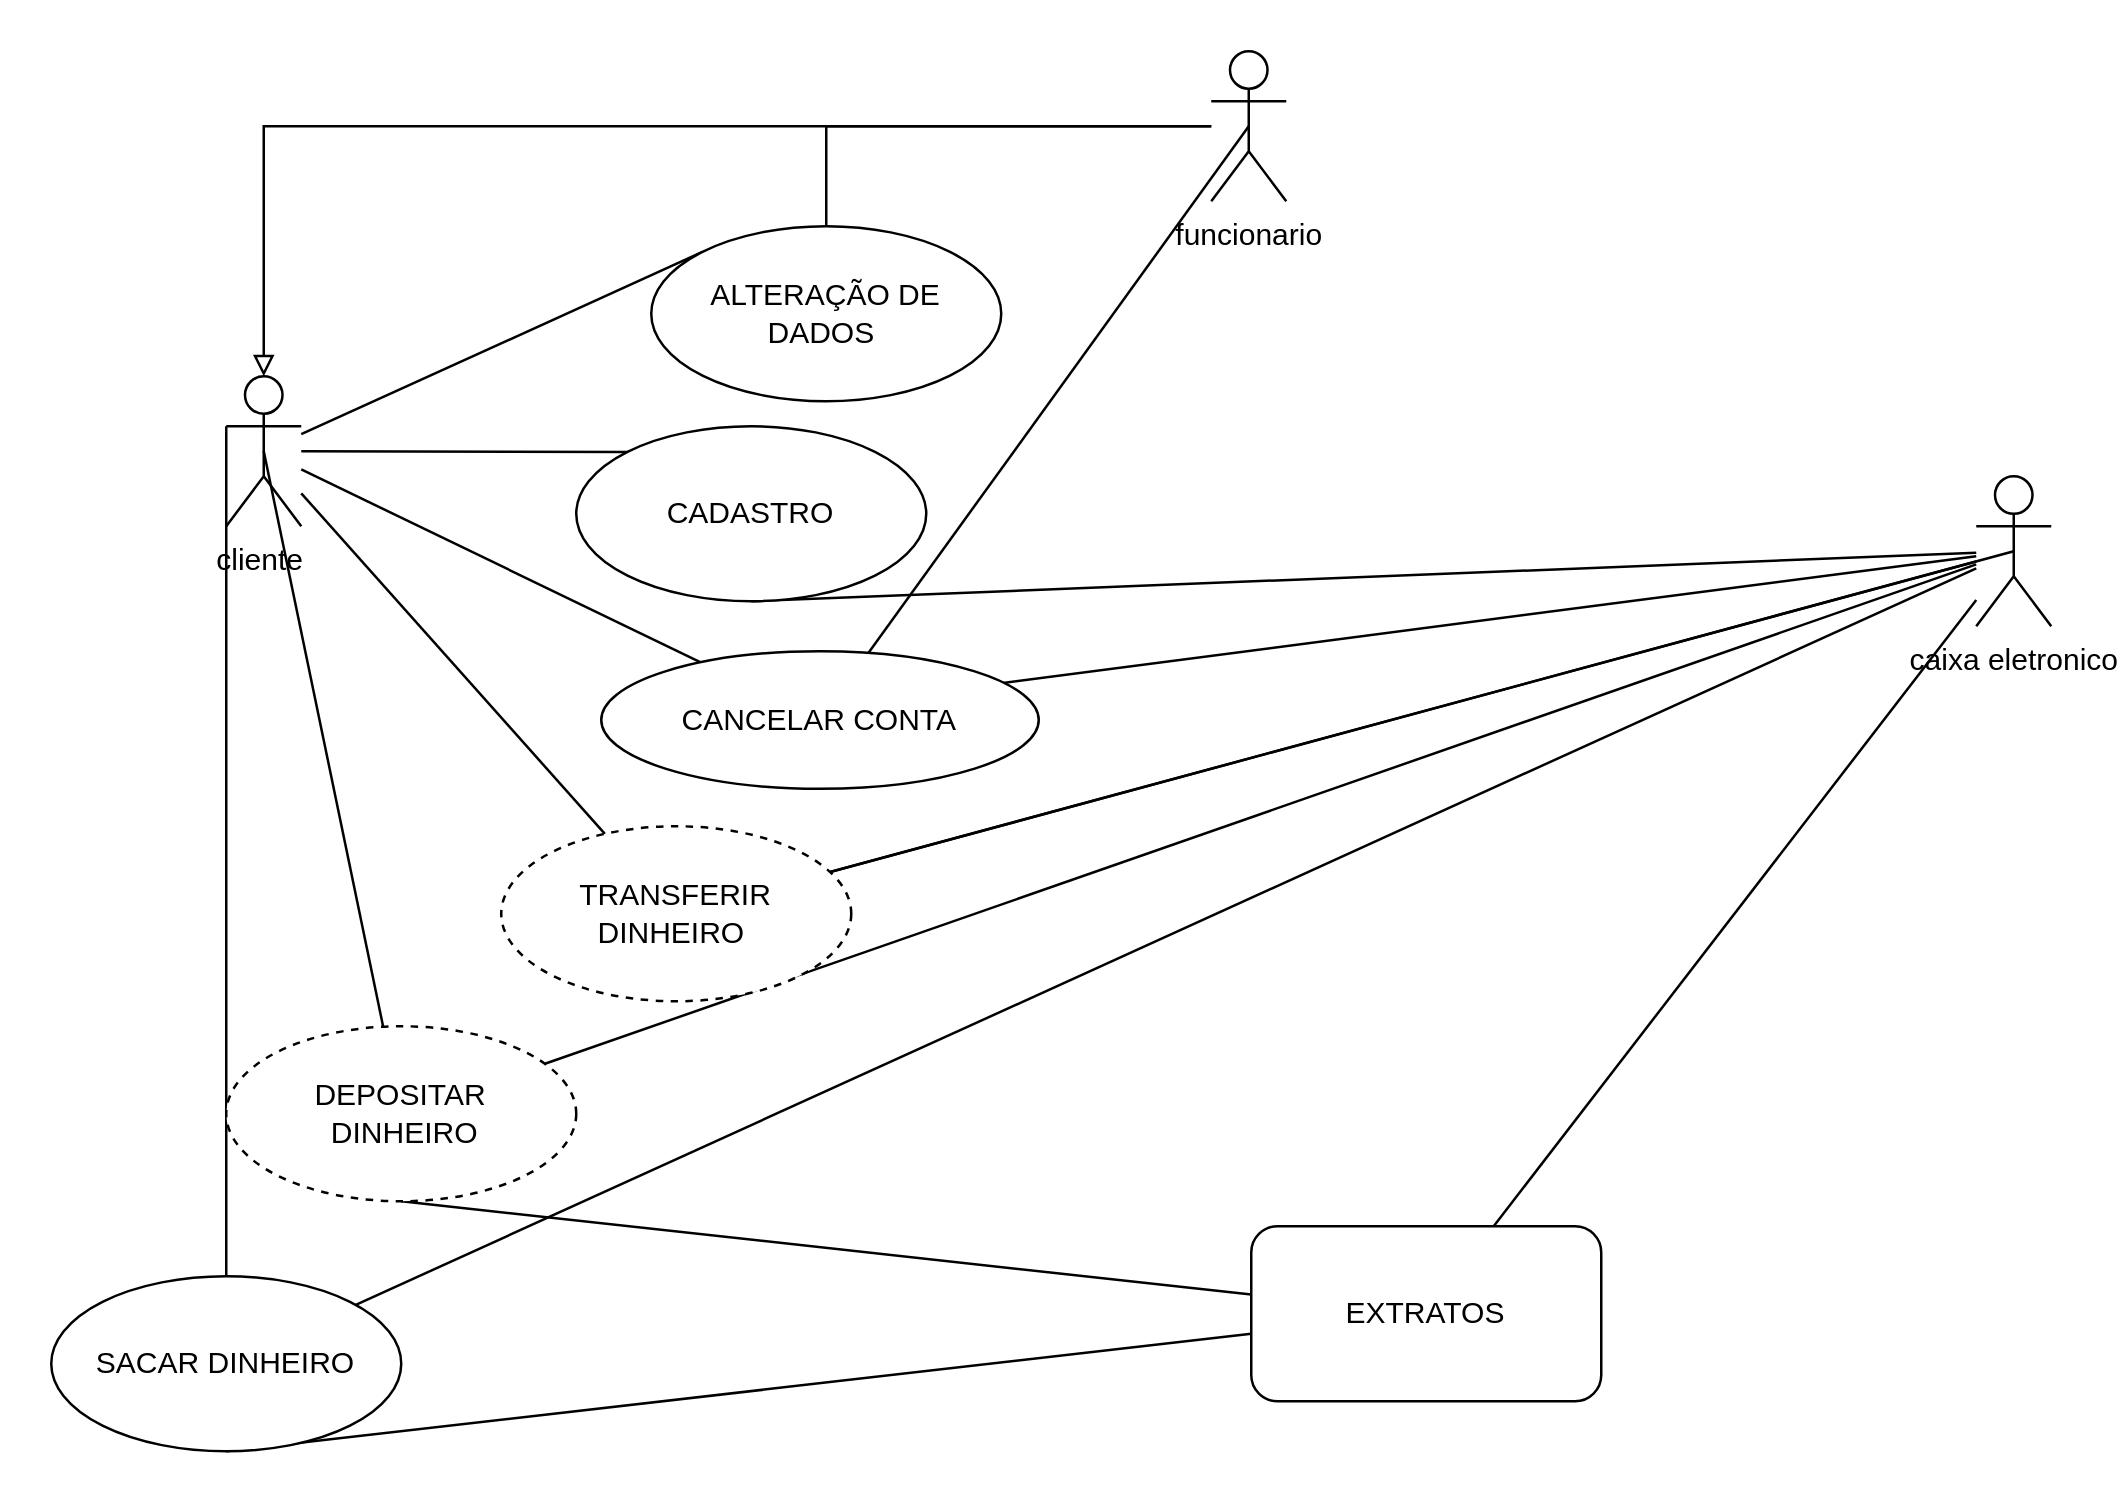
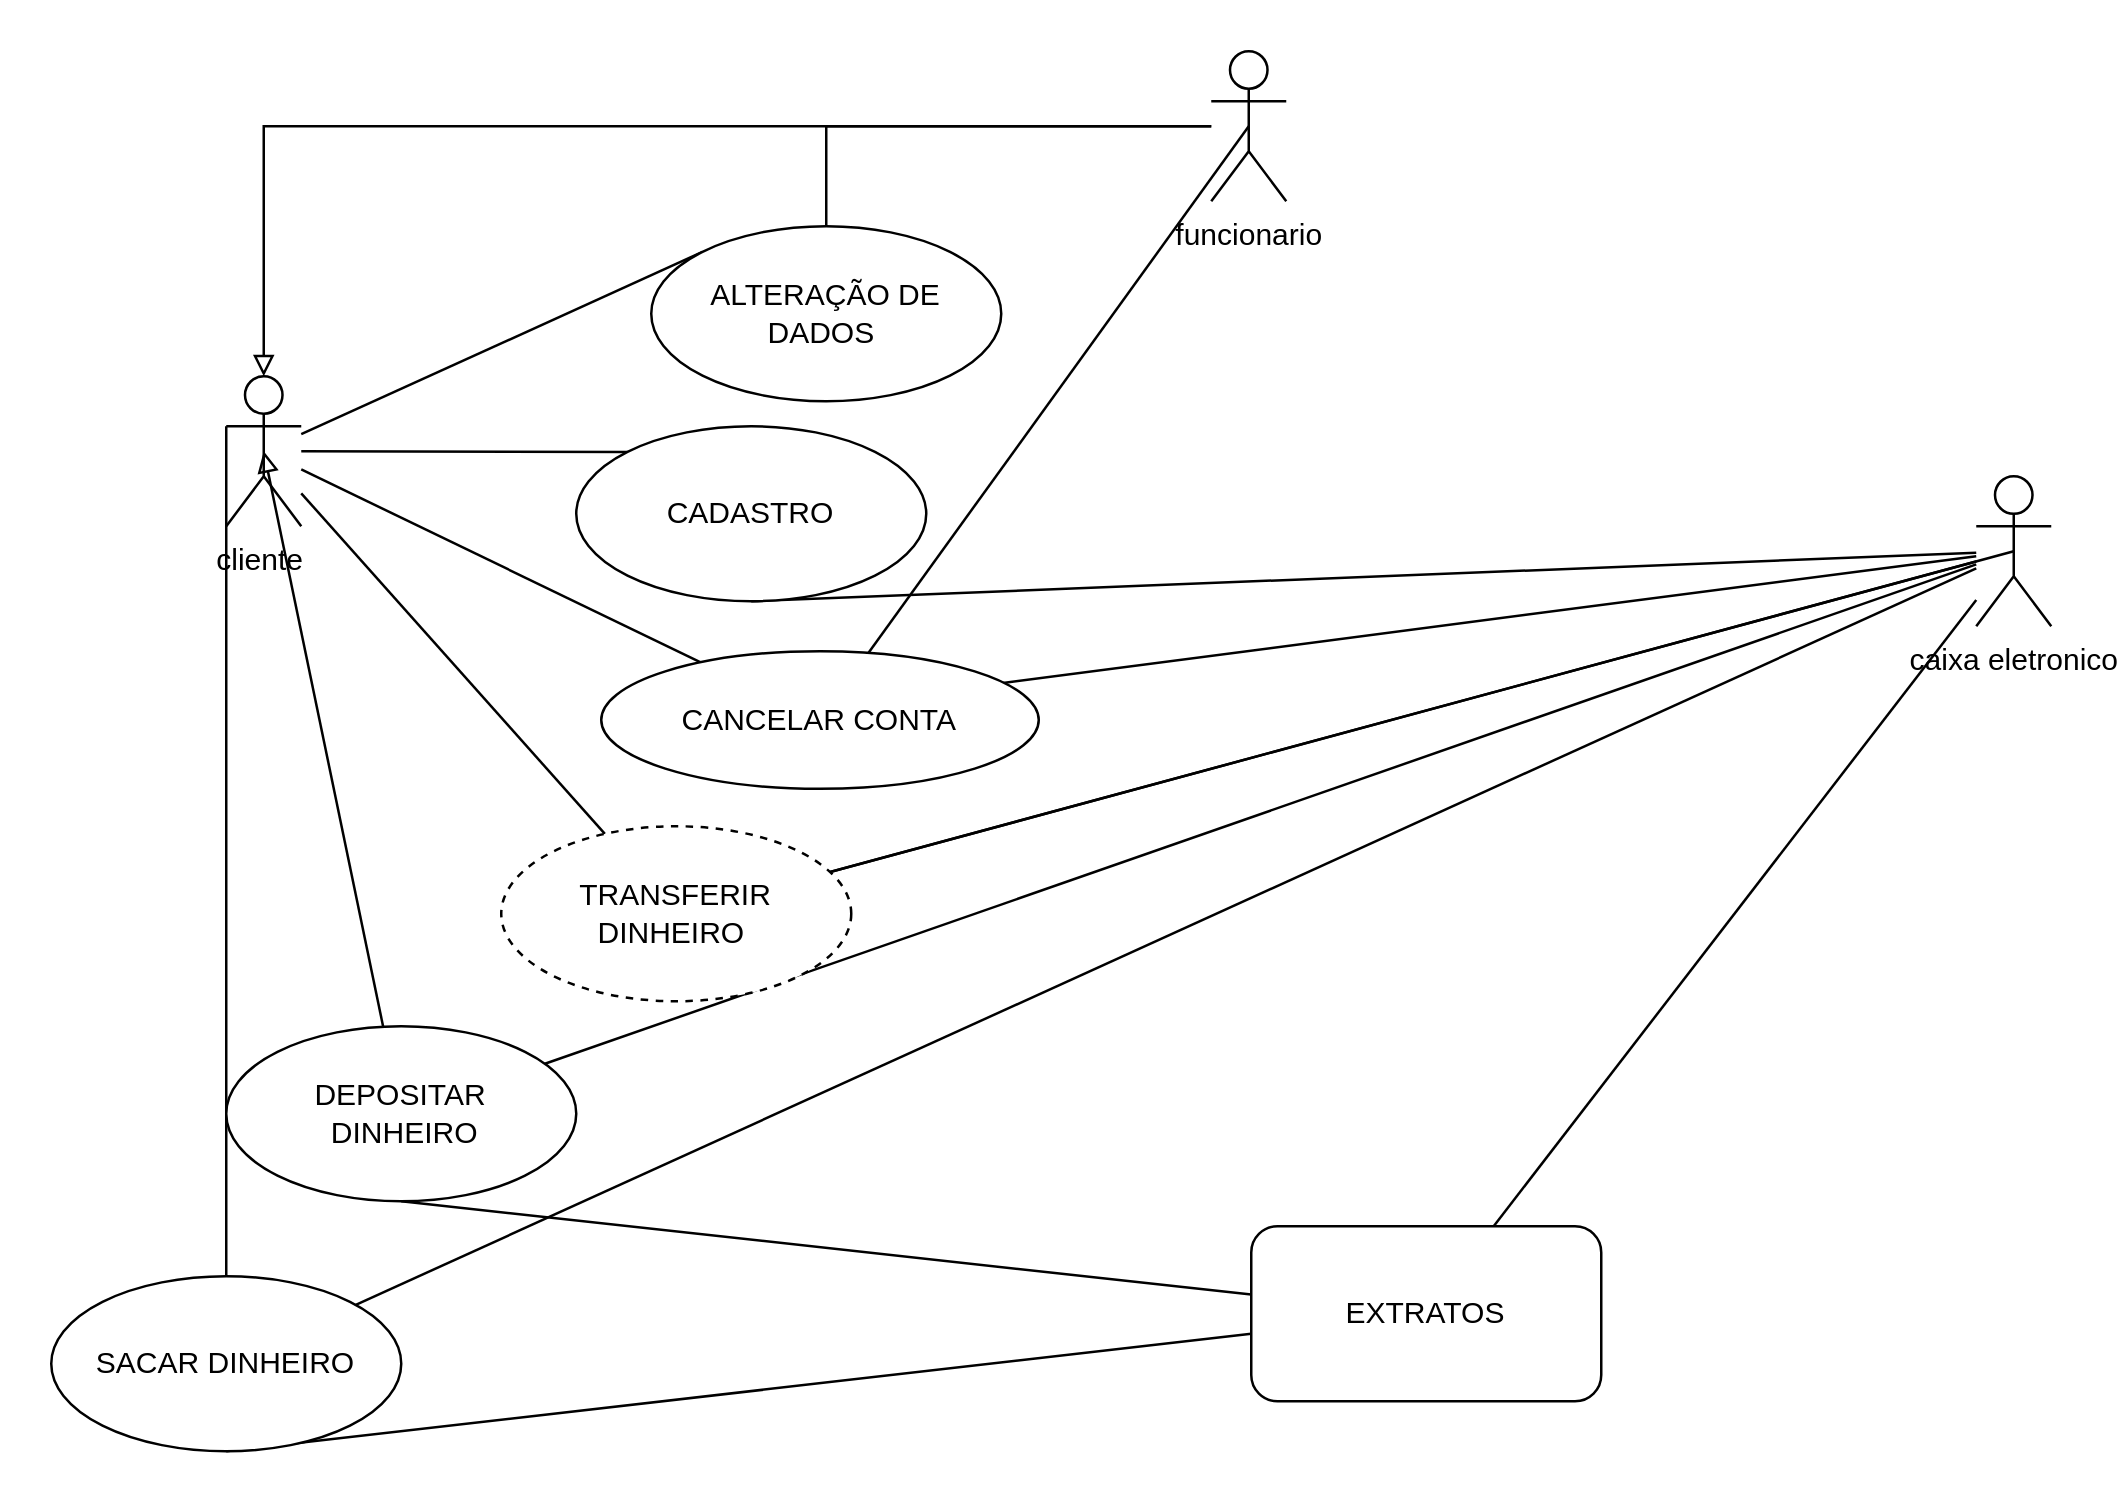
edge "cliente" -- "DEPOSITAR DINHEIRO": arrowhead none -> block
node "DEPOSITAR DINHEIRO": style dashed -> solid
